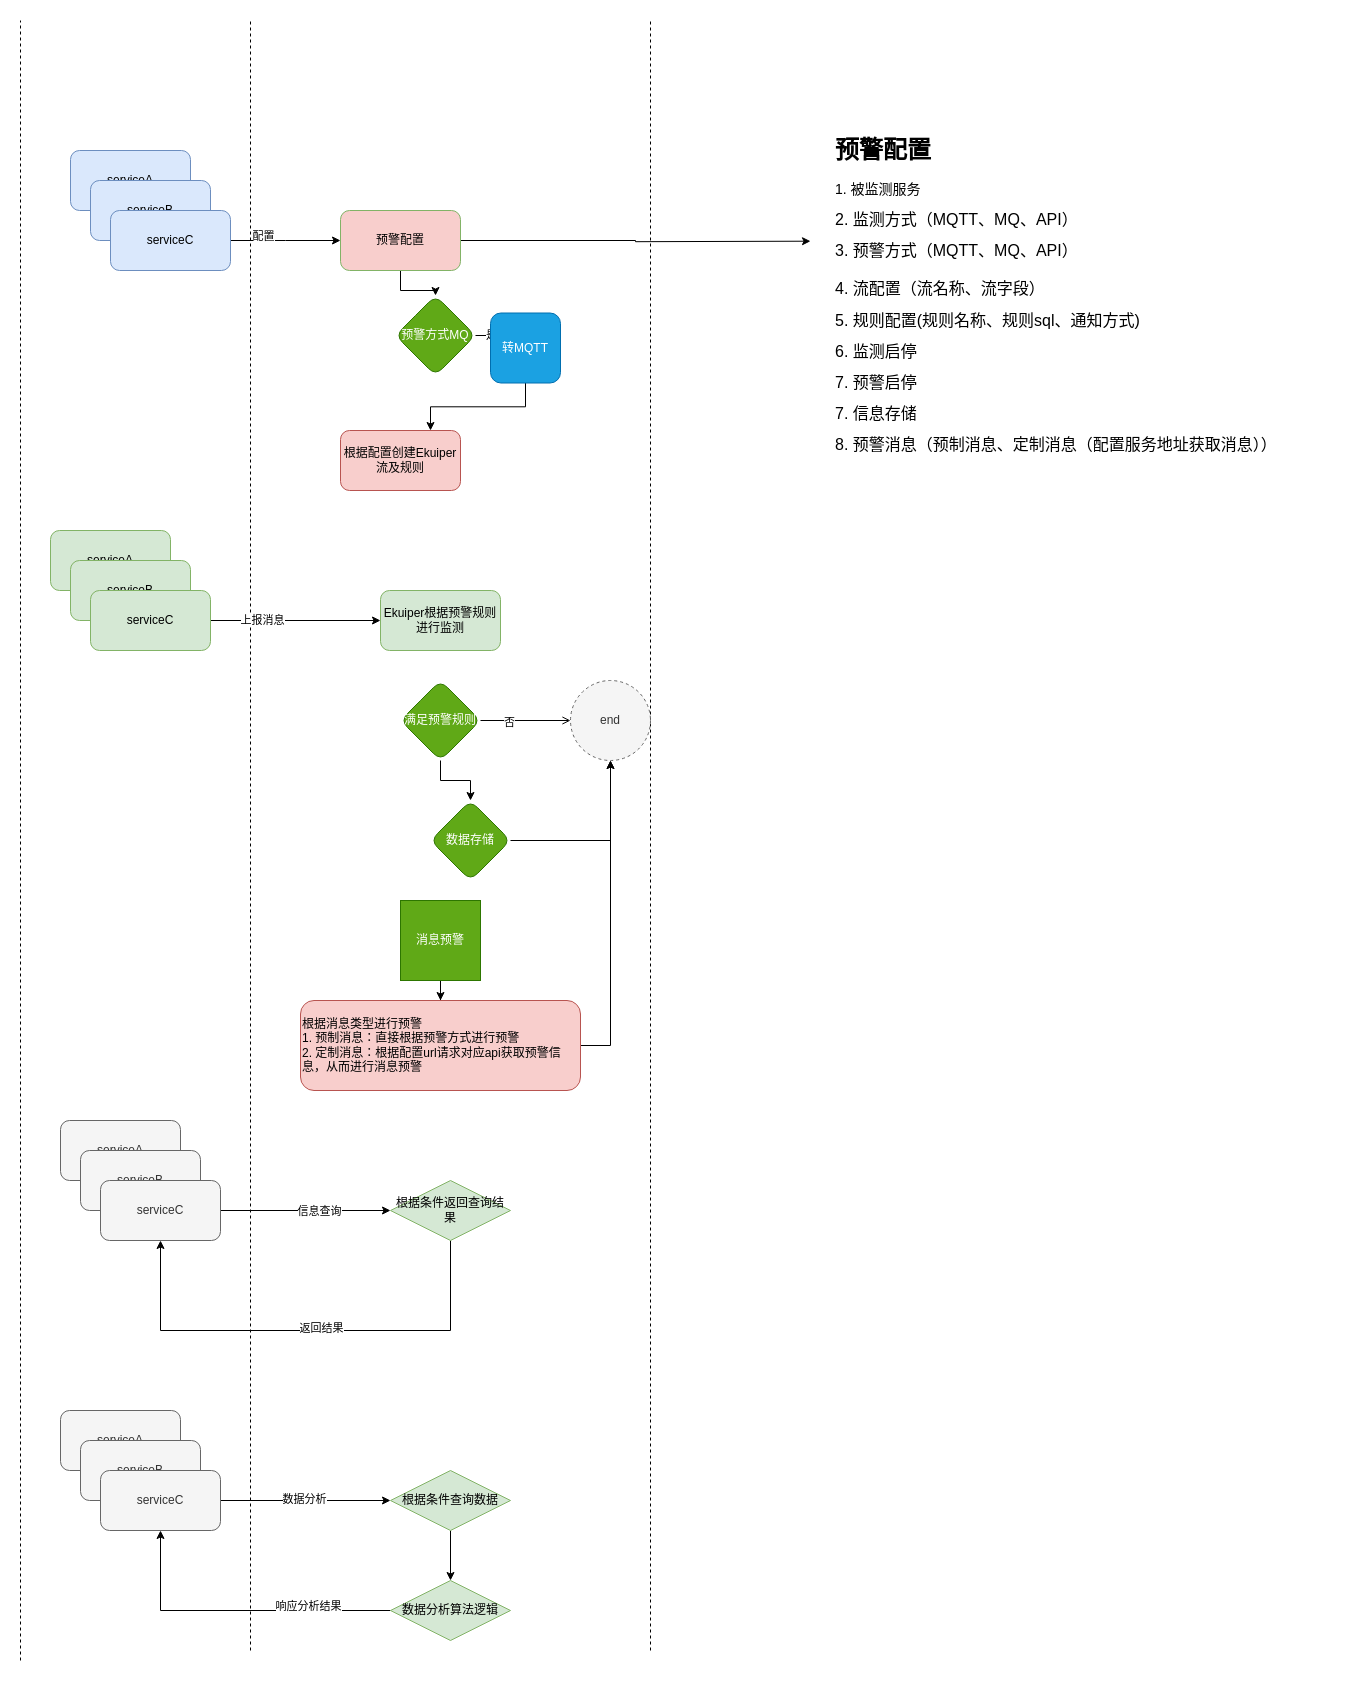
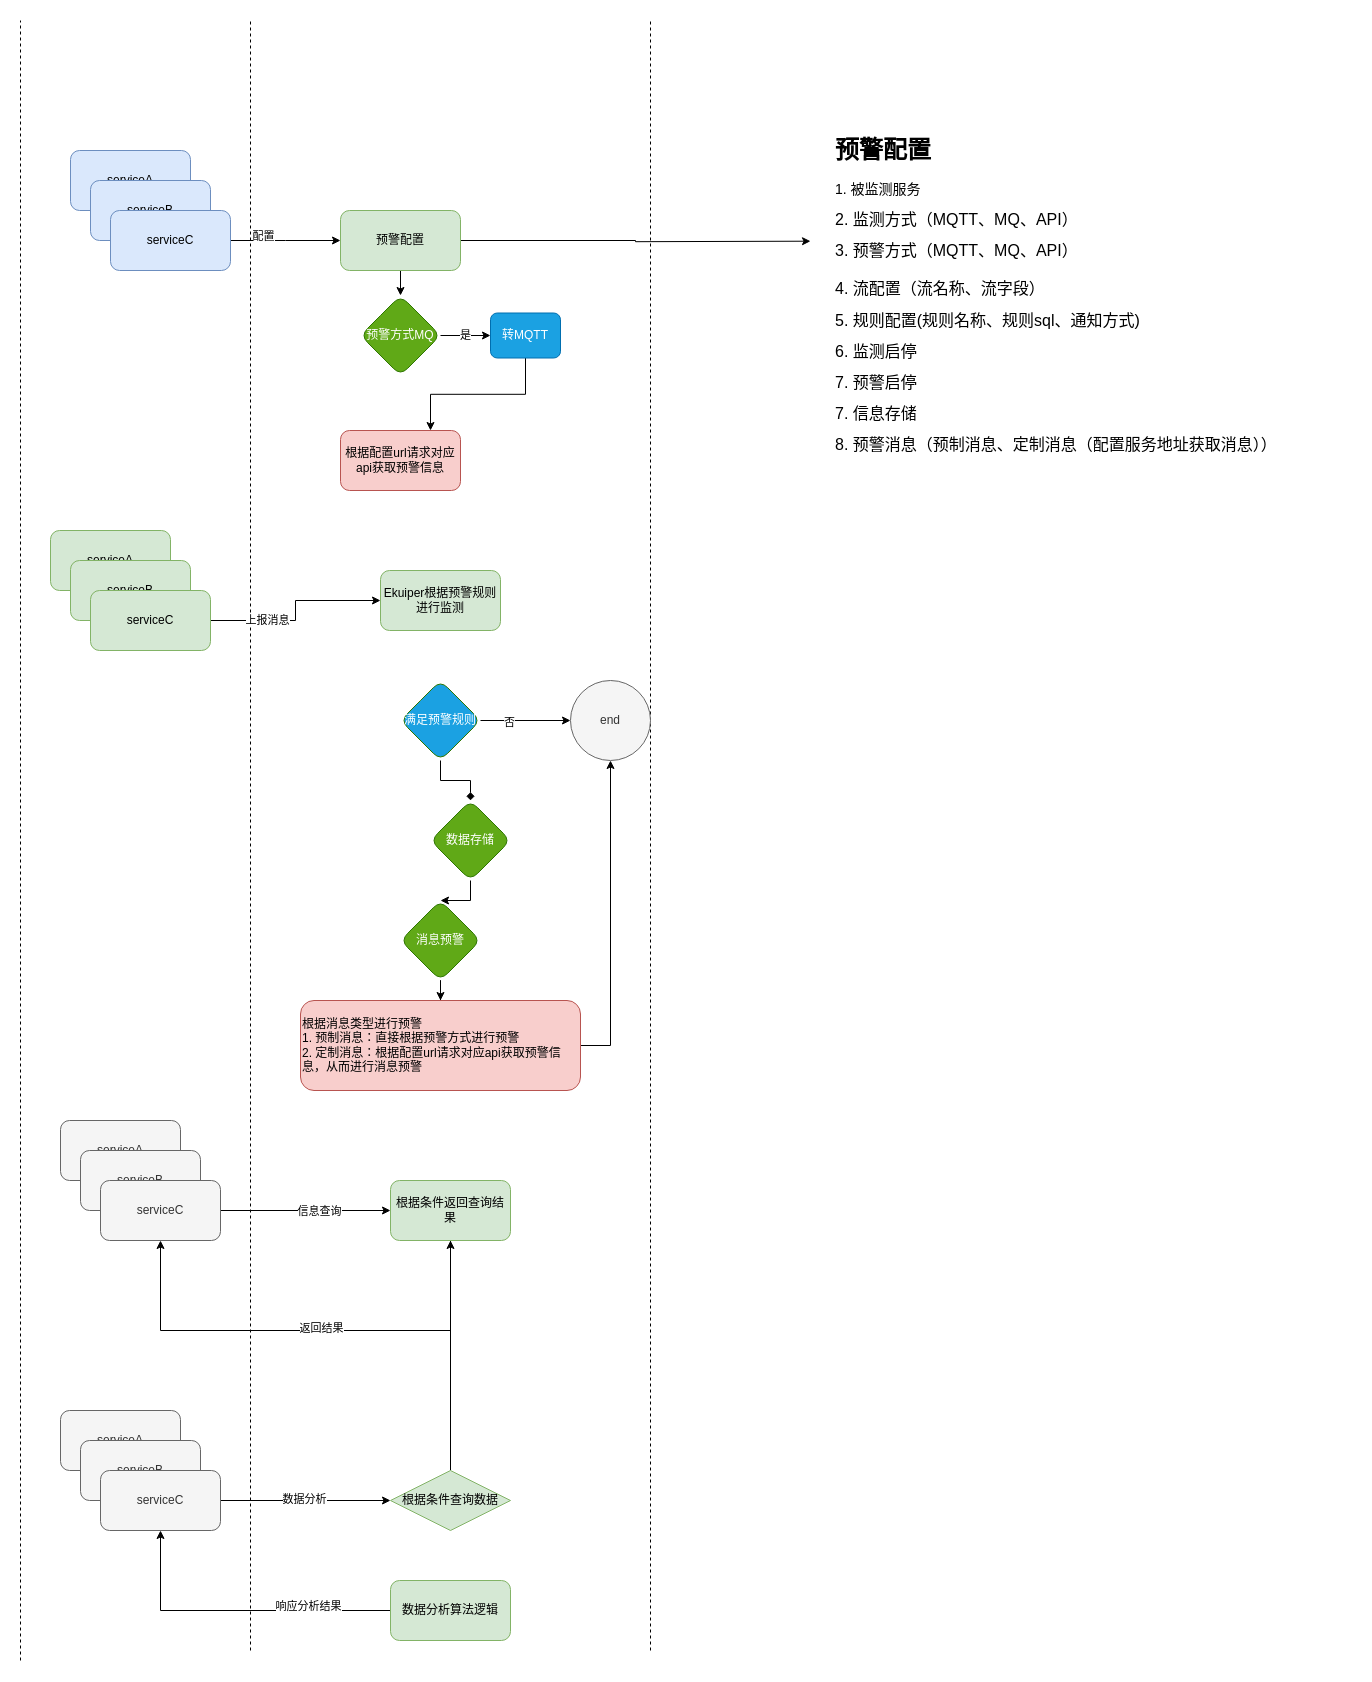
node "预警配置": fillcolor #f8cecc -> #d5e8d4
node "预警方式MQ": moved (436, 336) -> (401, 336)
node "转MQTT": size 70x70 -> 70x45
node "根据配置创建Ekuiper流及规则": label "根据配置创建Ekuiper流及规则" -> "根据配置url请求对应api获取预警信息"
node "Ekuiper根据预警规则进行监测": moved (441, 621) -> (441, 601)
node "满足预警规则": fillcolor #60a917 -> #1ba1e2
edge "满足预警规则" -> "end": arrowhead open -> classic
node "end": style dashed -> solid
edge "满足预警规则" -> "数据存储": arrowhead classic -> diamond
edge "数据存储" -> "end": now "数据存储" -> "消息预警"
node "消息预警": shape rectangle -> diamond
node "根据条件返回查询结果": shape diamond -> rounded rectangle
edge "根据条件查询数据" -> "数据分析算法逻辑": now "根据条件查询数据" -> "根据条件返回查询结果"
node "数据分析算法逻辑": shape diamond -> rounded rectangle
